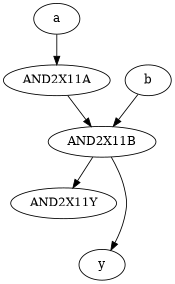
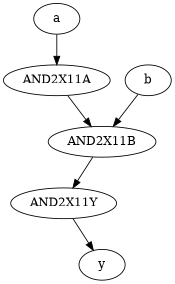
edge "AND2X11B" -> "y": now "AND2X11Y" -> "y"
